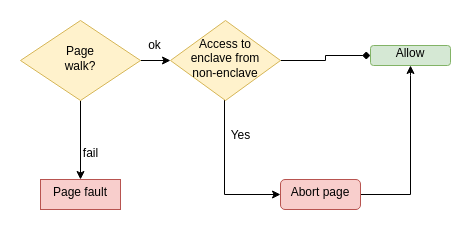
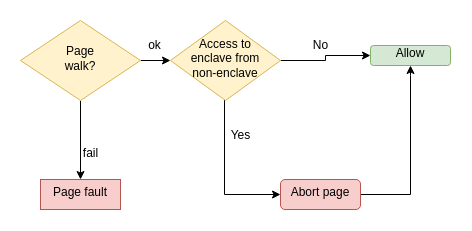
node "No": added
edge "Access to enclave from non-enclave" -> "Allow": arrowhead diamond -> classic
